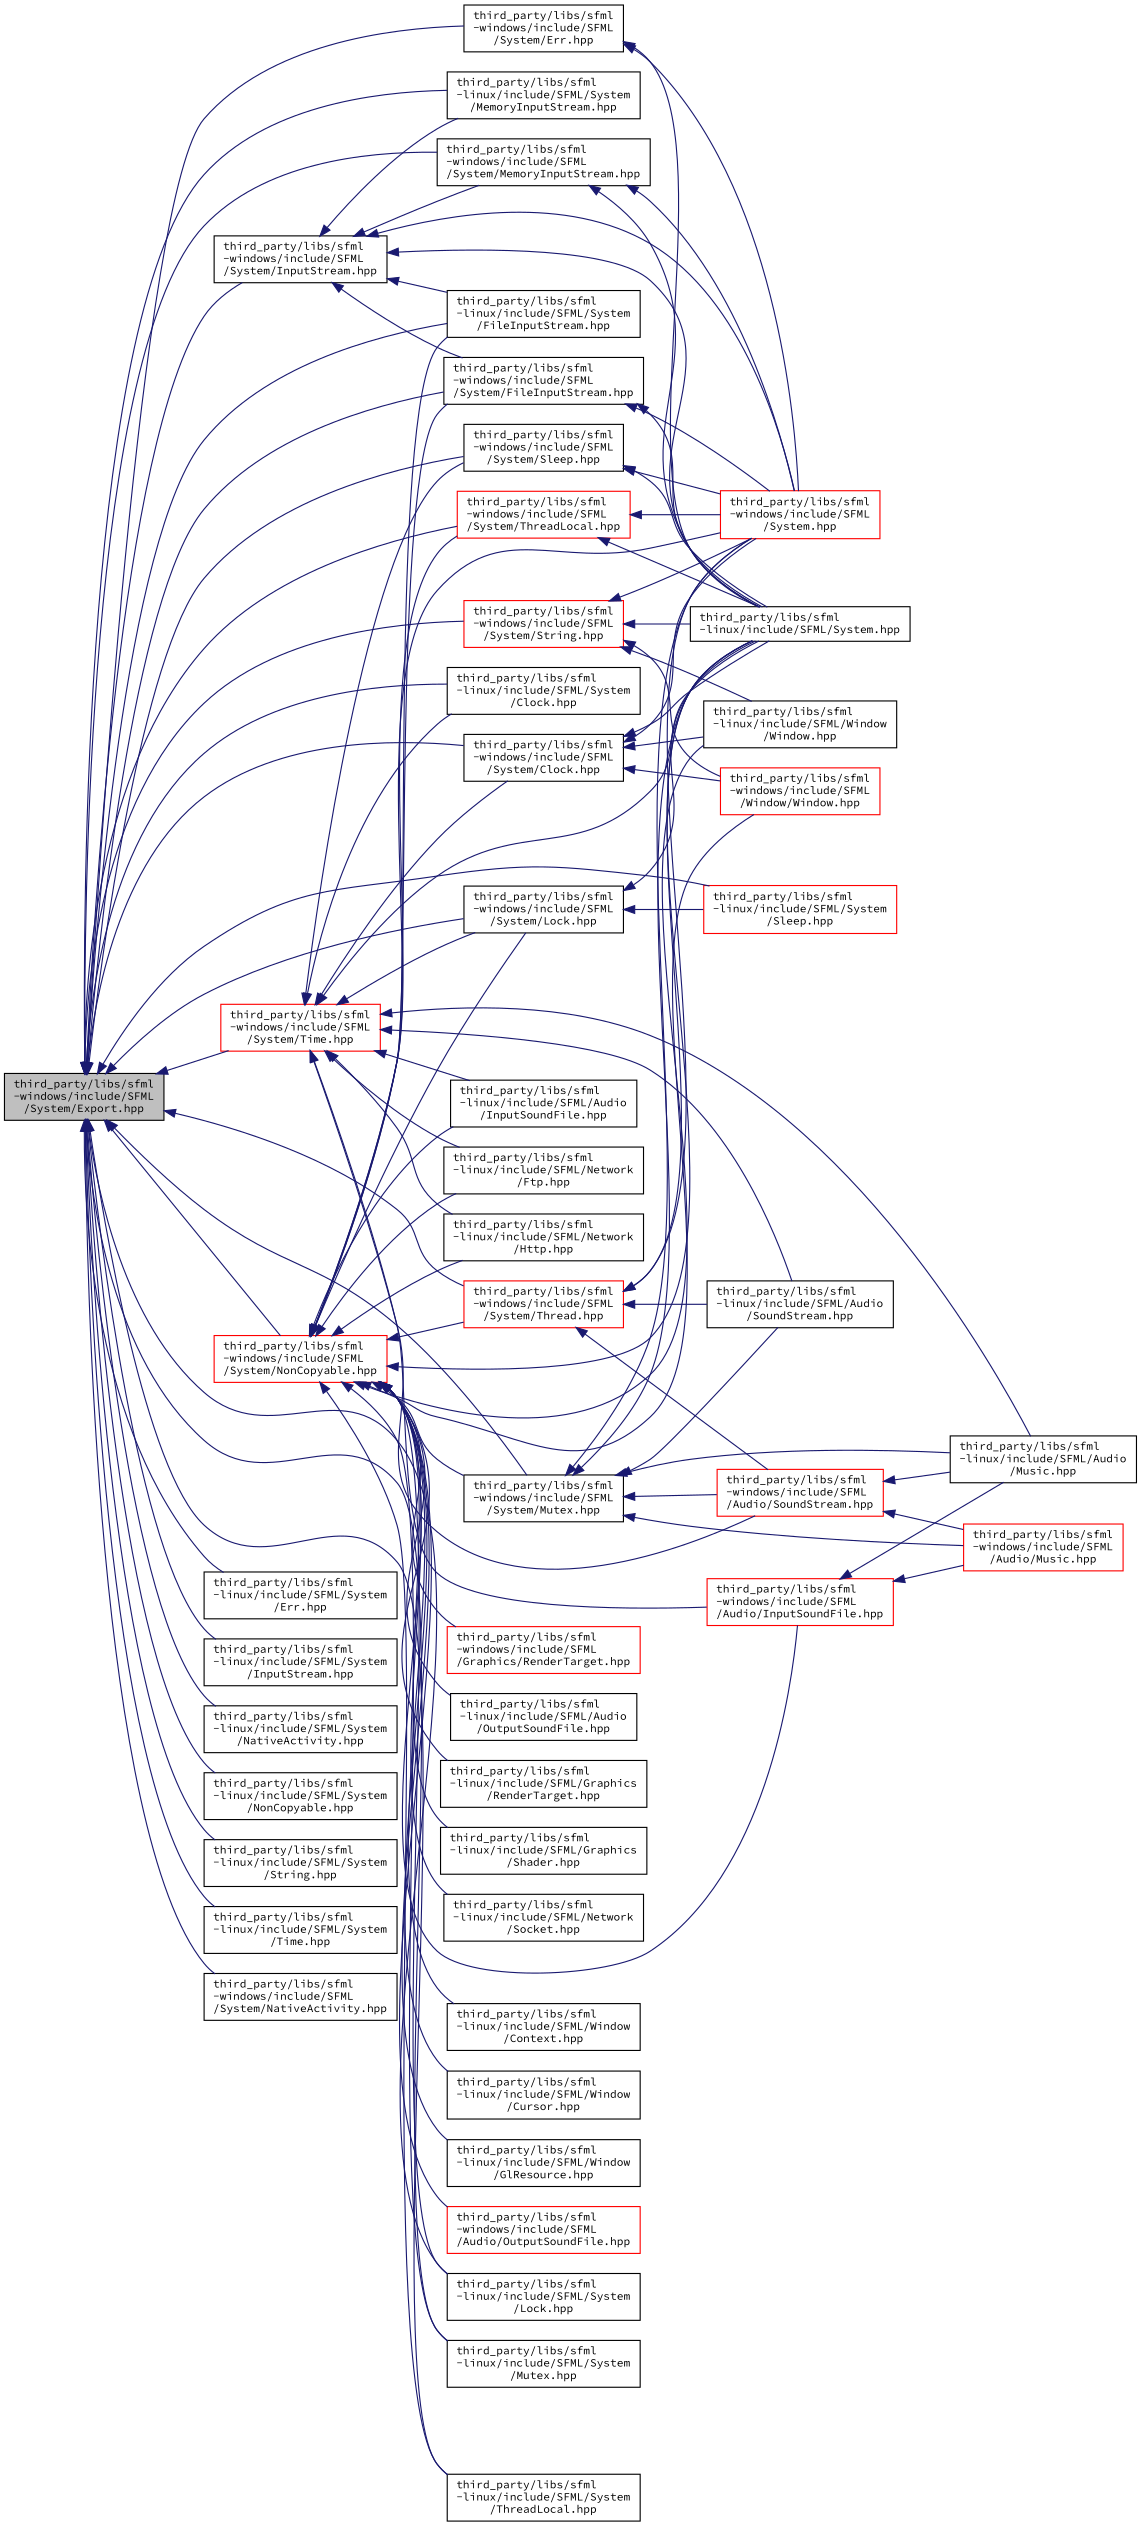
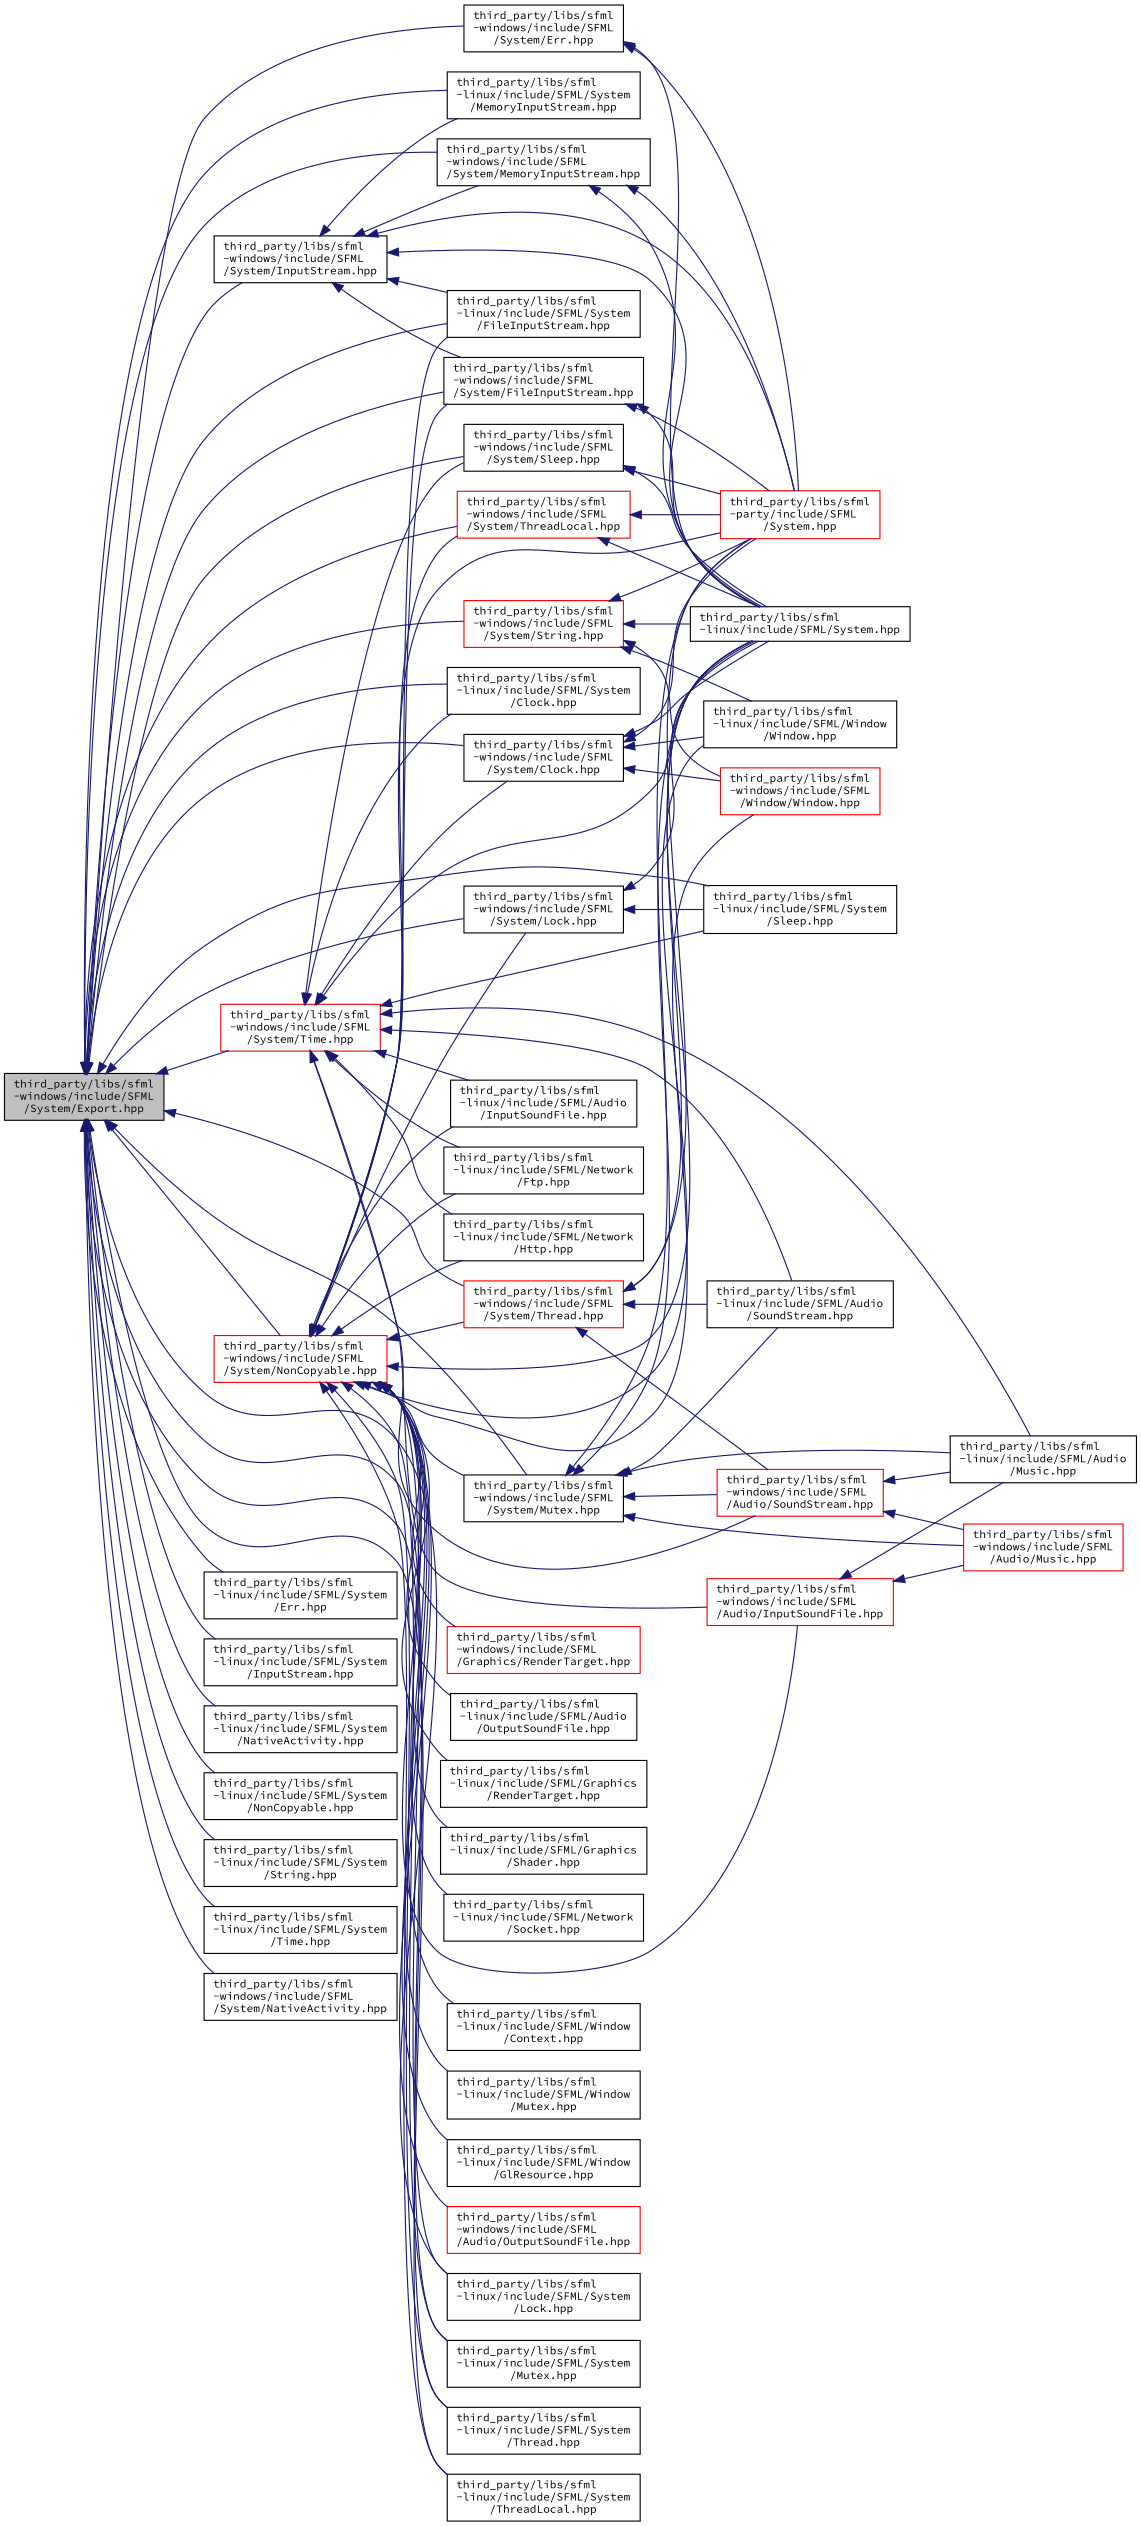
node "third_party/libs/sfml -windows/include/SFML /System.hpp": label "third_party/libs/sfml -windows/include/SFML /System.hpp" -> "third_party/libs/sfml -party/include/SFML /System.hpp"
node "third_party/libs/sfml -linux/include/SFML/System /Sleep.hpp": color red -> black
edge "third_party/libs/sfml -windows/include/SFML /System/Lock.hpp" -> "third_party/libs/sfml -windows/include/SFML /System/Time.hpp": now "third_party/libs/sfml -linux/include/SFML/System /Sleep.hpp" -> "third_party/libs/sfml -windows/include/SFML /System/Time.hpp"
node "third_party/libs/sfml -linux/include/SFML/Window /Cursor.hpp": label "third_party/libs/sfml -linux/include/SFML/Window /Cursor.hpp" -> "third_party/libs/sfml -linux/include/SFML/Window /Mutex.hpp"
node "third_party/libs/sfml -linux/include/SFML/System /Thread.hpp": added
